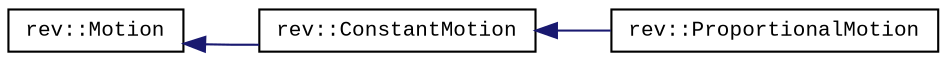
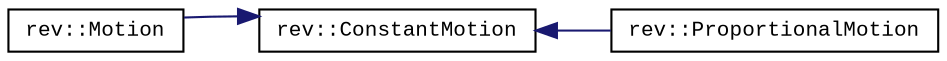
edge "rev::ConstantMotion" -> "rev::Motion": reversed
